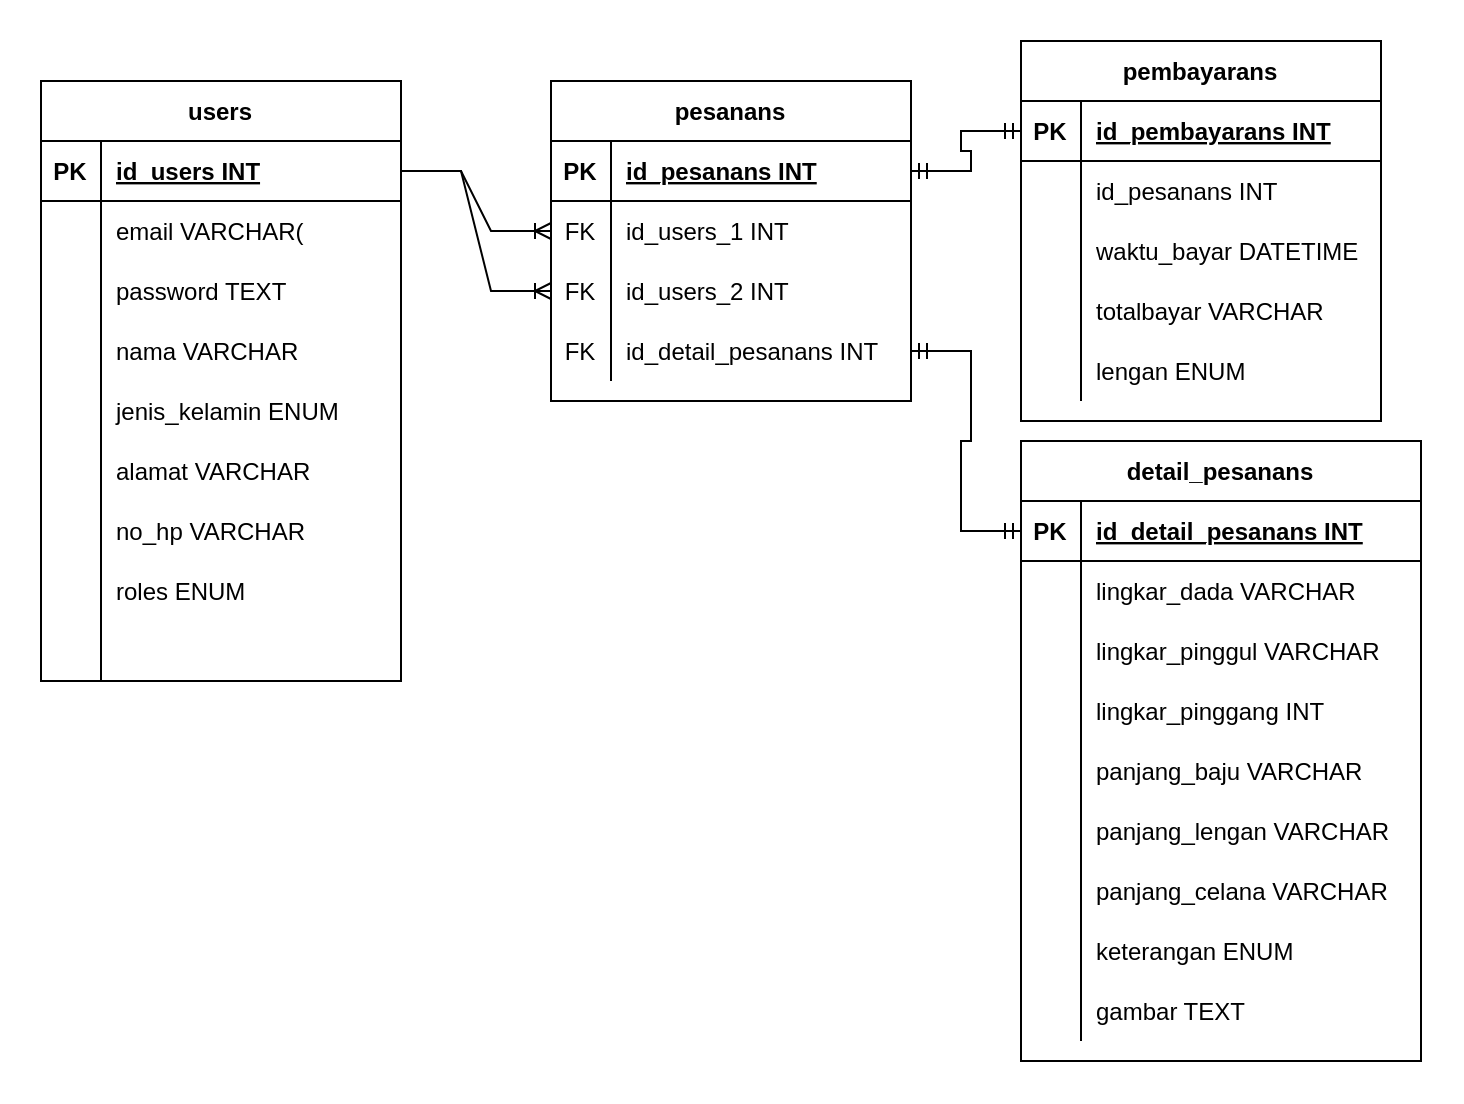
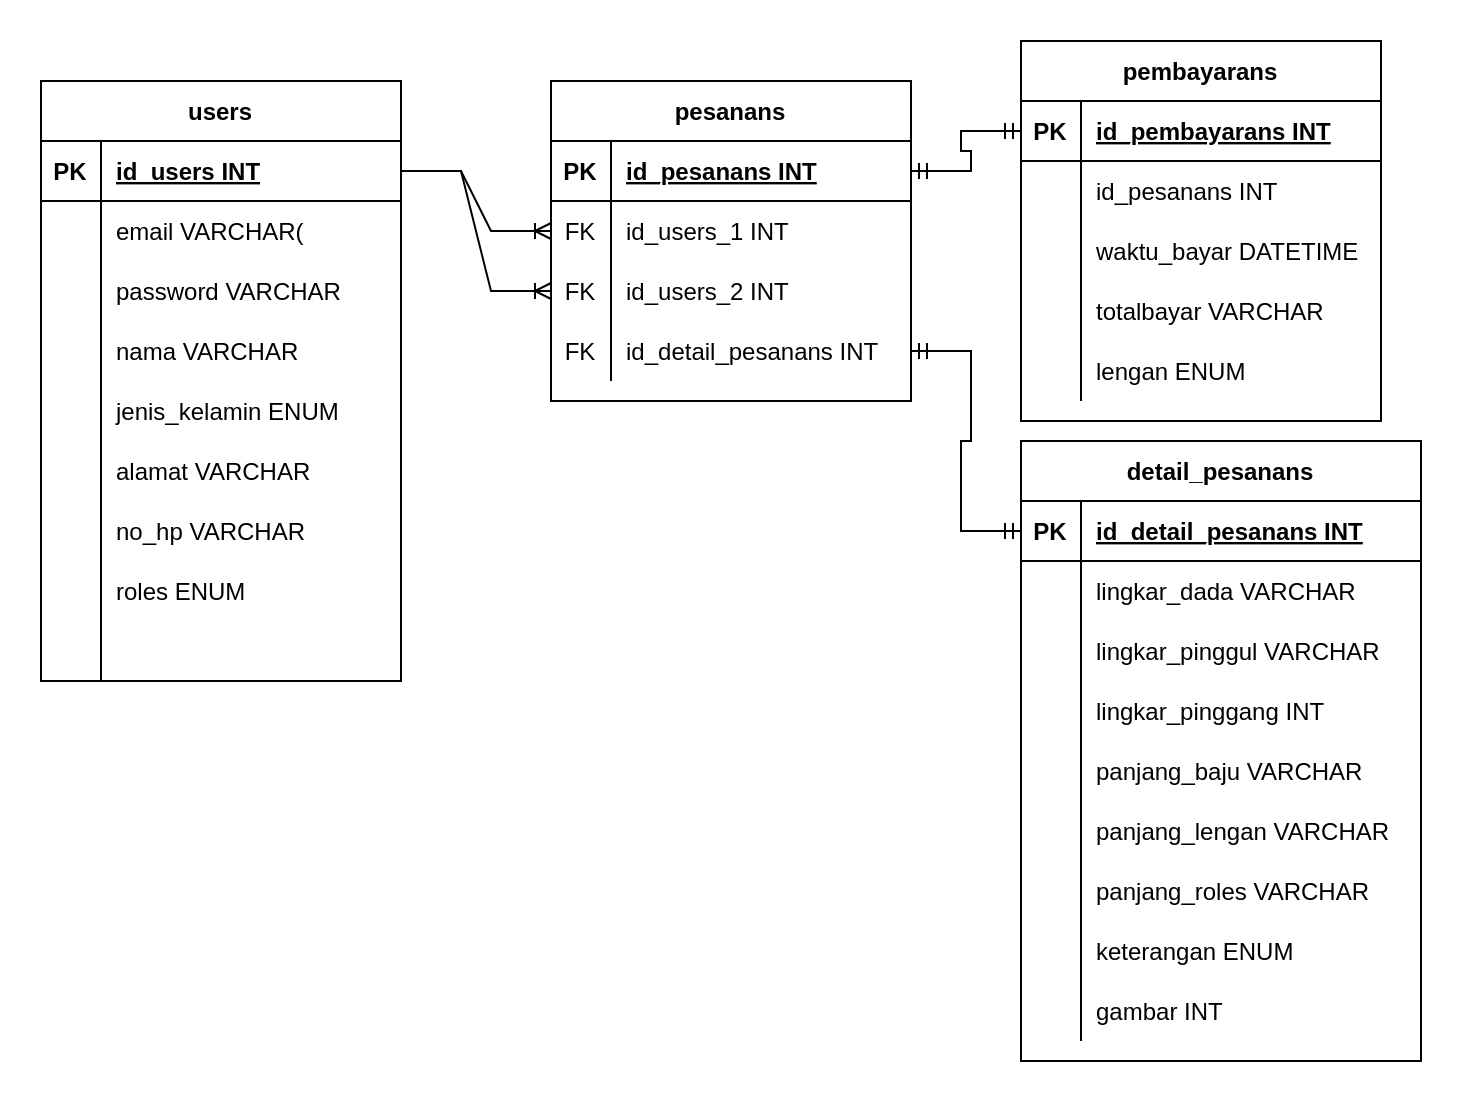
node "password TEXT": label "password TEXT" -> "password VARCHAR"
node "panjang_celana VARCHAR": label "panjang_celana VARCHAR" -> "panjang_roles VARCHAR"
node "gambar TEXT": label "gambar TEXT" -> "gambar INT"
